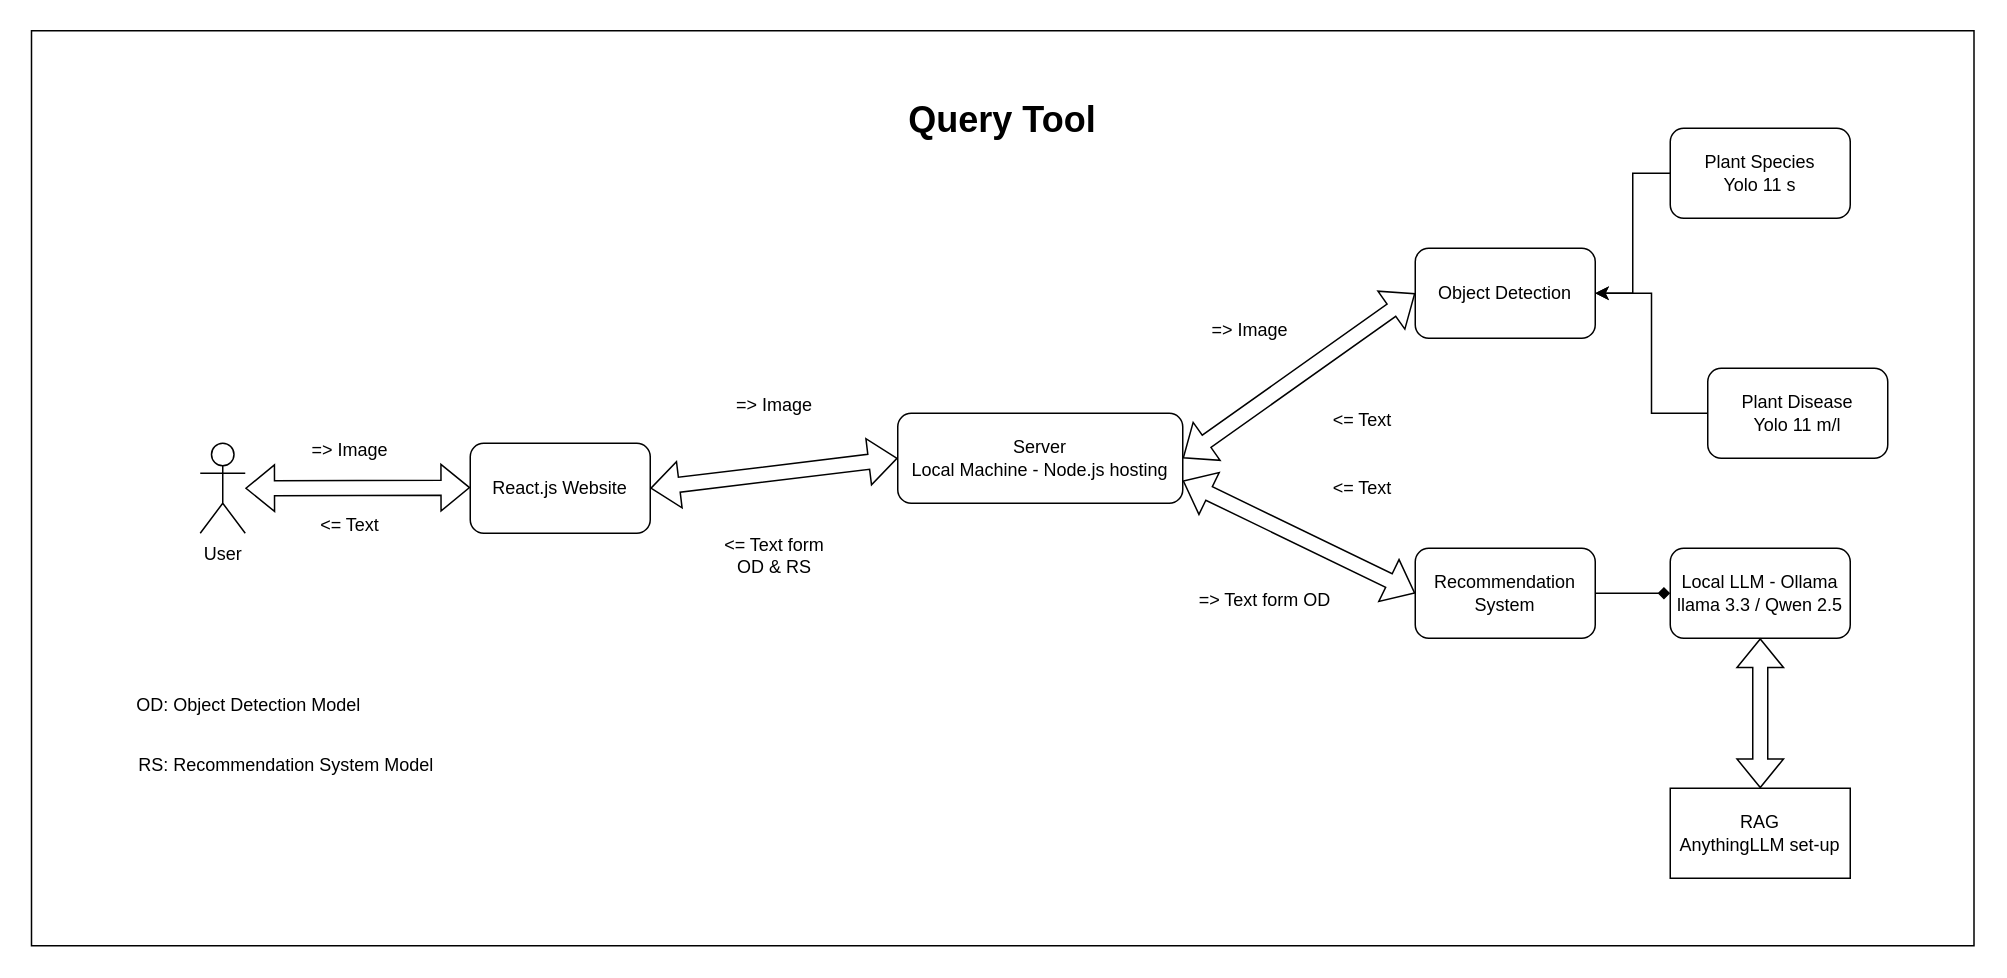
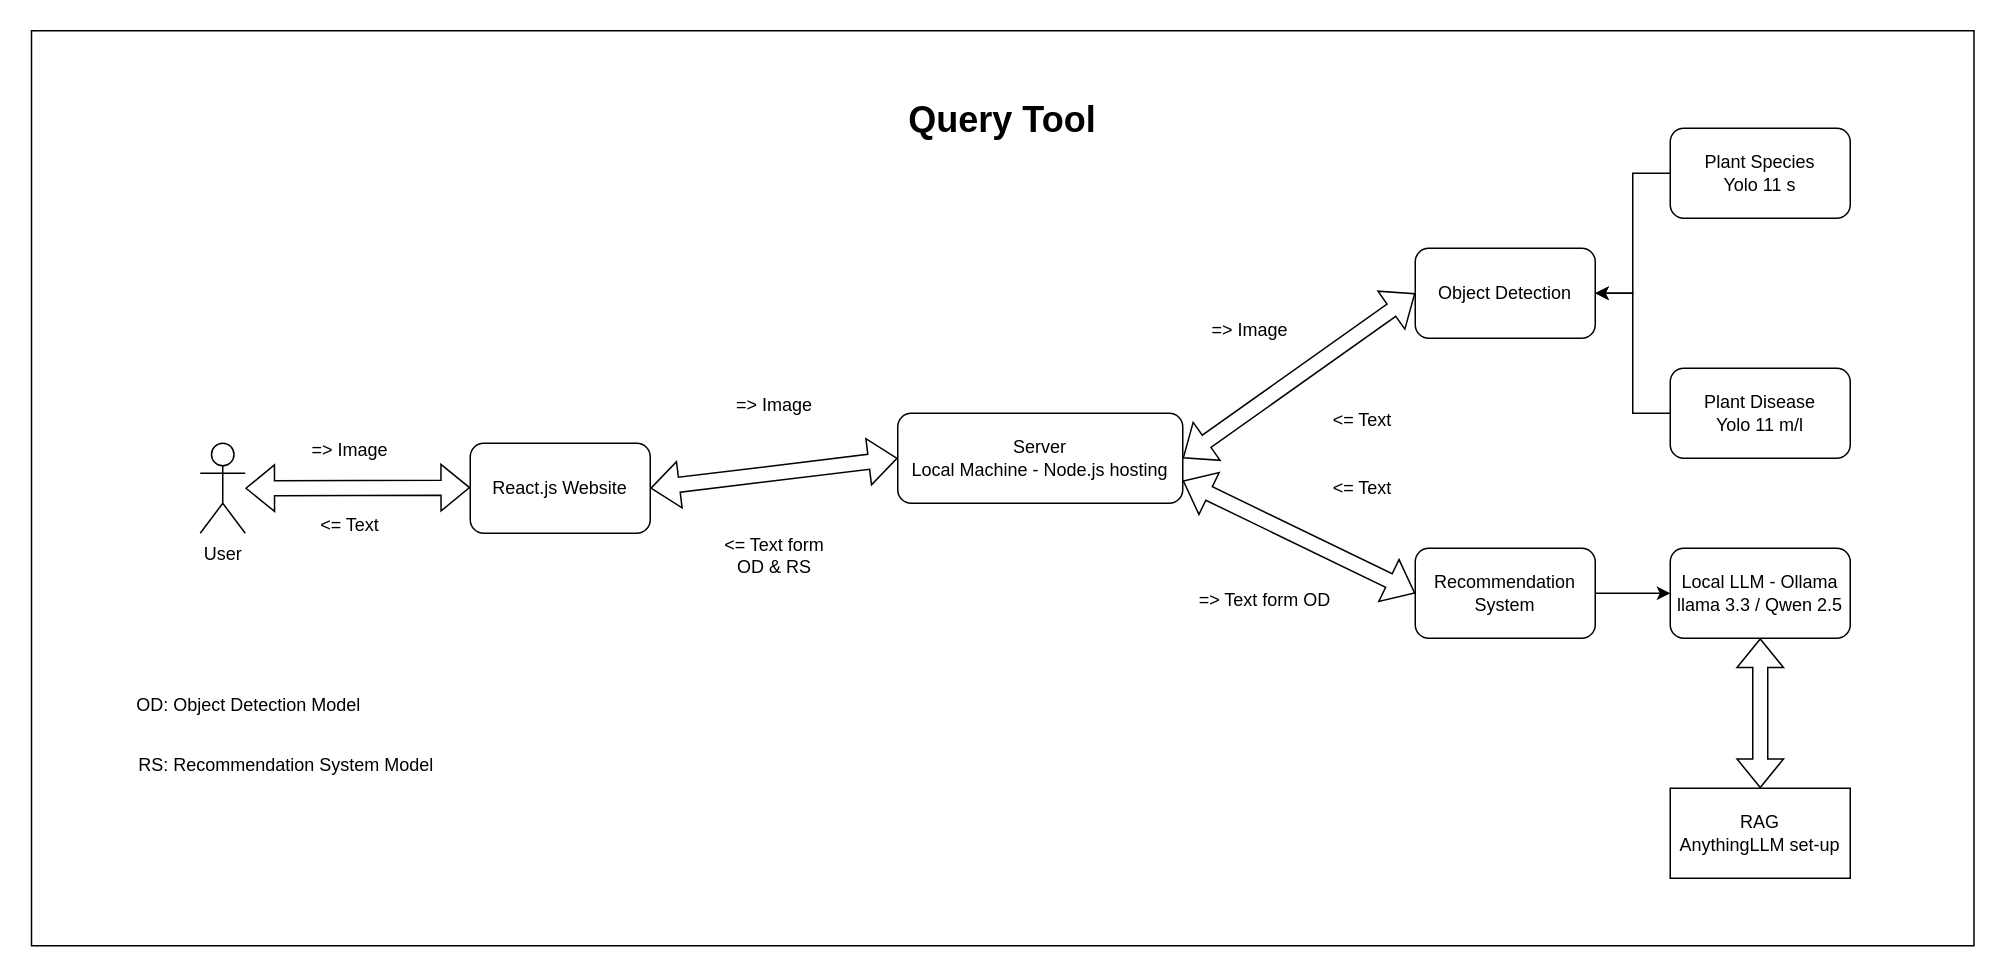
node "Plant Disease Yolo 11 m/l": moved (1798, 413) -> (1760, 413)
edge "Recommendation System" -> "Local LLM - Ollama llama 3.3 / Qwen 2.5": arrowhead diamond -> classic
